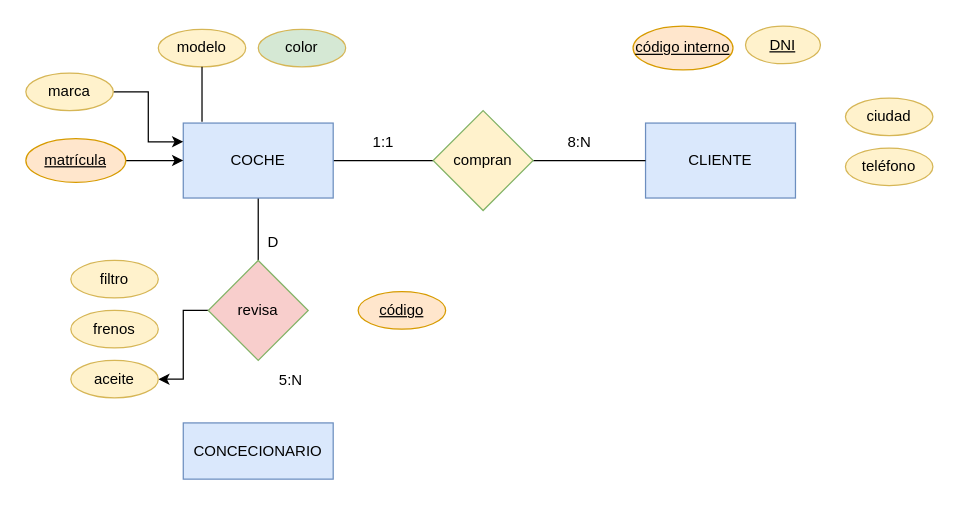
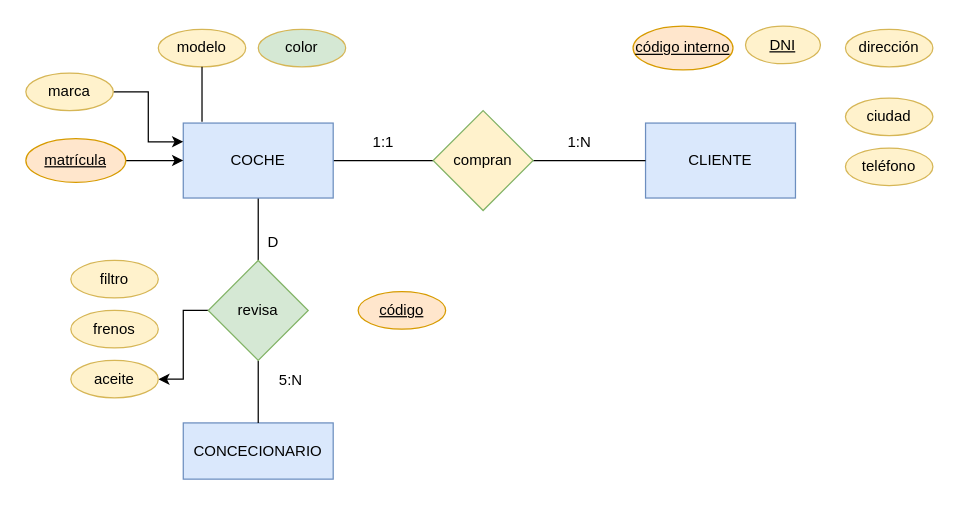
node "dirección": added
node "8:N": label "8:N" -> "1:N"
node "revisa": fillcolor #f8cecc -> #d5e8d4
edge "revisa" -- "CONCECIONARIO": added
